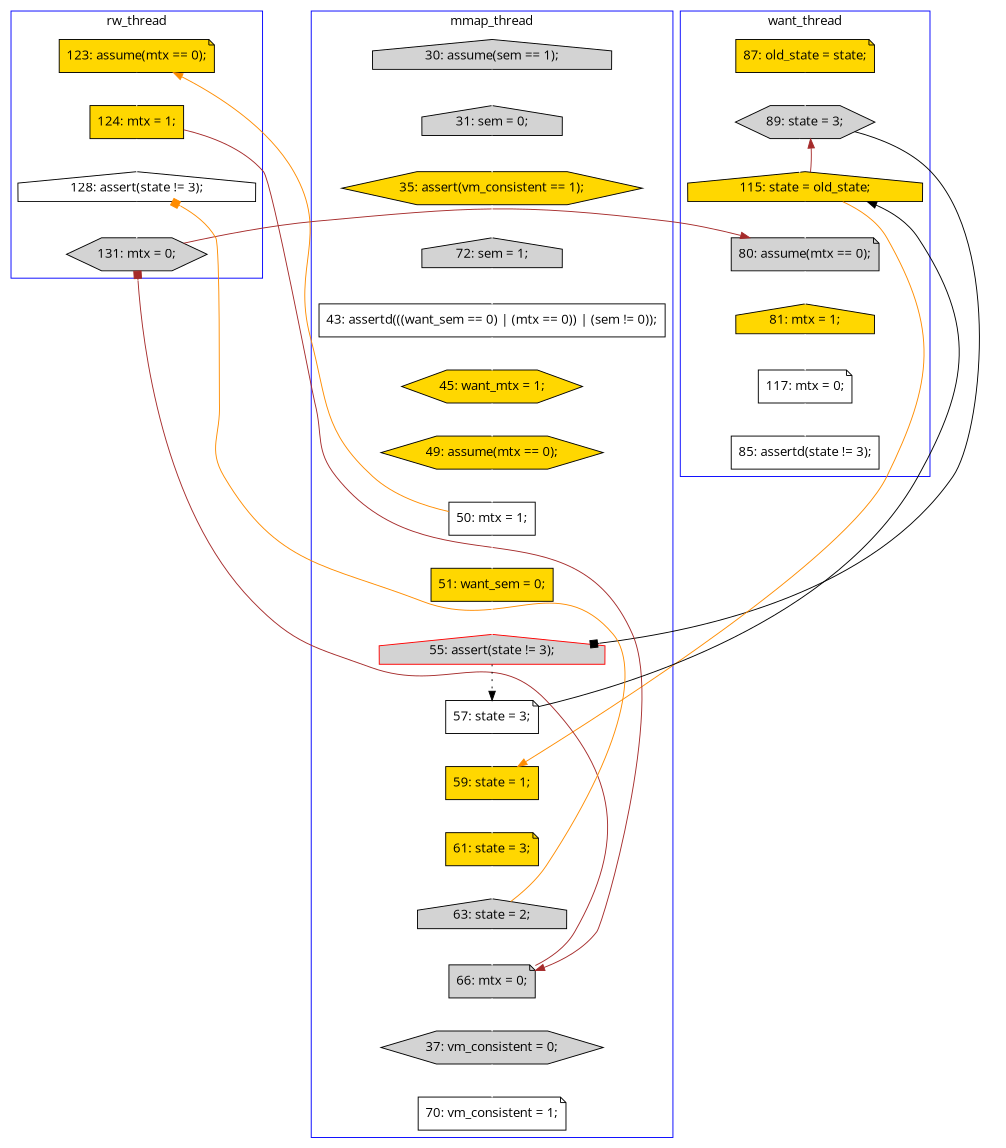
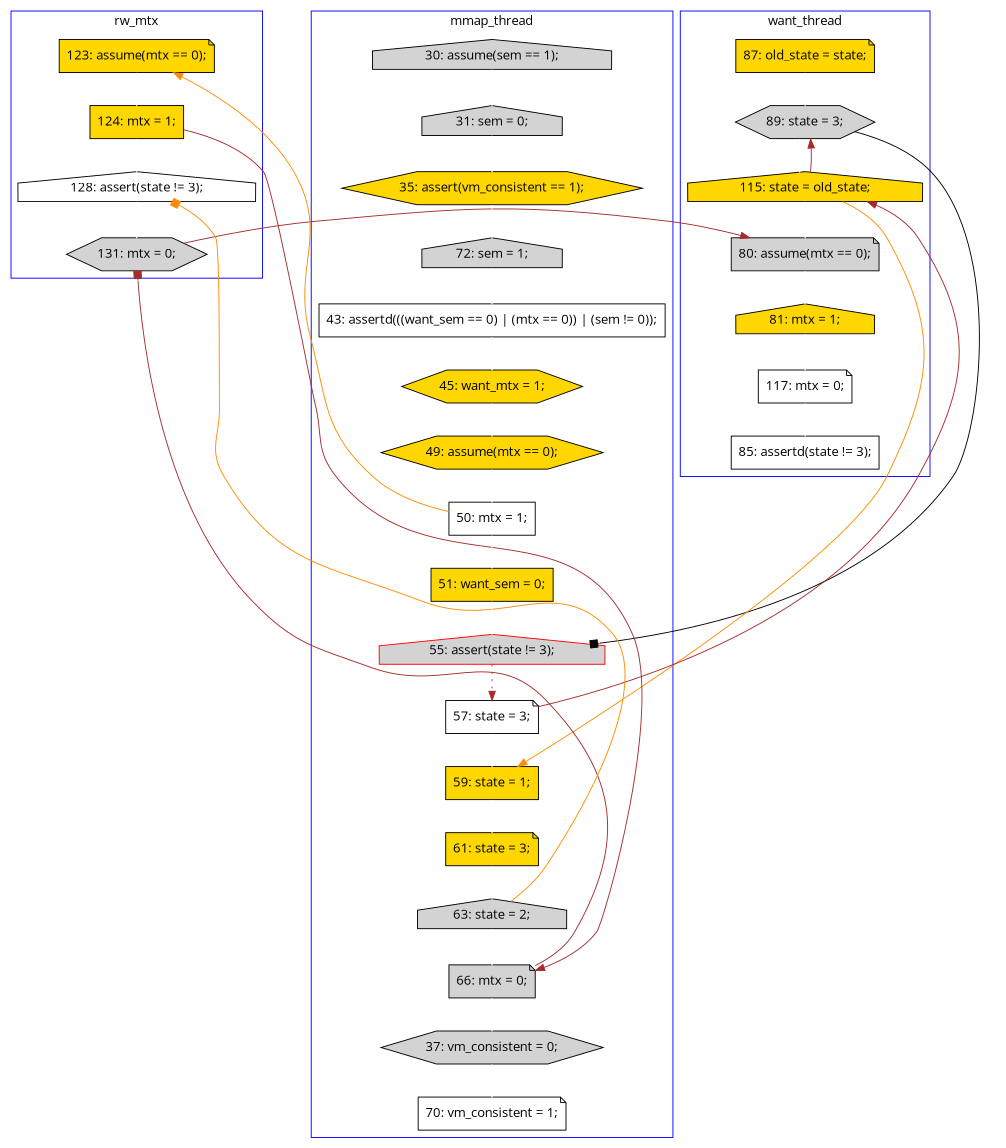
cluster "rw_thread": label "rw_thread" -> "rw_mtx"
edge "57: state = 3;" -> "115: state = old_state;": color black -> brown
edge "55: assert(state != 3);" -> "57: state = 3;": color black -> brown
